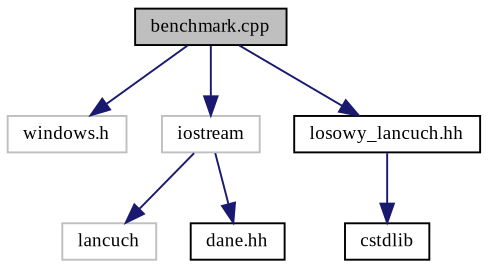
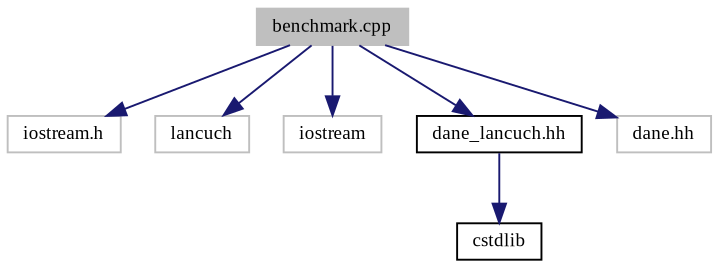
node "benchmark.cpp": color black -> grey75
node "windows.h": label "windows.h" -> "iostream.h"
node "losowy_lancuch.hh": label "losowy_lancuch.hh" -> "dane_lancuch.hh"
edge "iostream" -> "dane.hh": now "benchmark.cpp" -> "dane.hh"
edge "iostream" -> "lancuch": now "benchmark.cpp" -> "lancuch"
node "dane.hh": color black -> grey75
